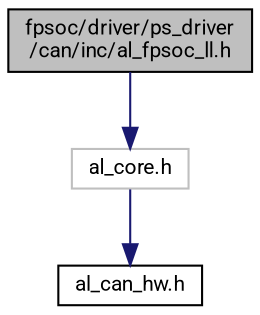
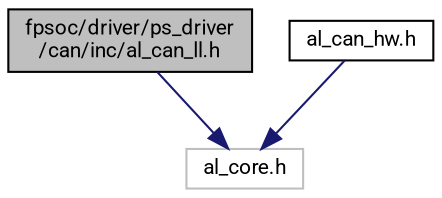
node "fpsoc/driver/ps_driver /can/inc/al_fpsoc_ll.h": label "fpsoc/driver/ps_driver /can/inc/al_fpsoc_ll.h" -> "fpsoc/driver/ps_driver /can/inc/al_can_ll.h"
edge "al_core.h" -> "al_can_hw.h": reversed
